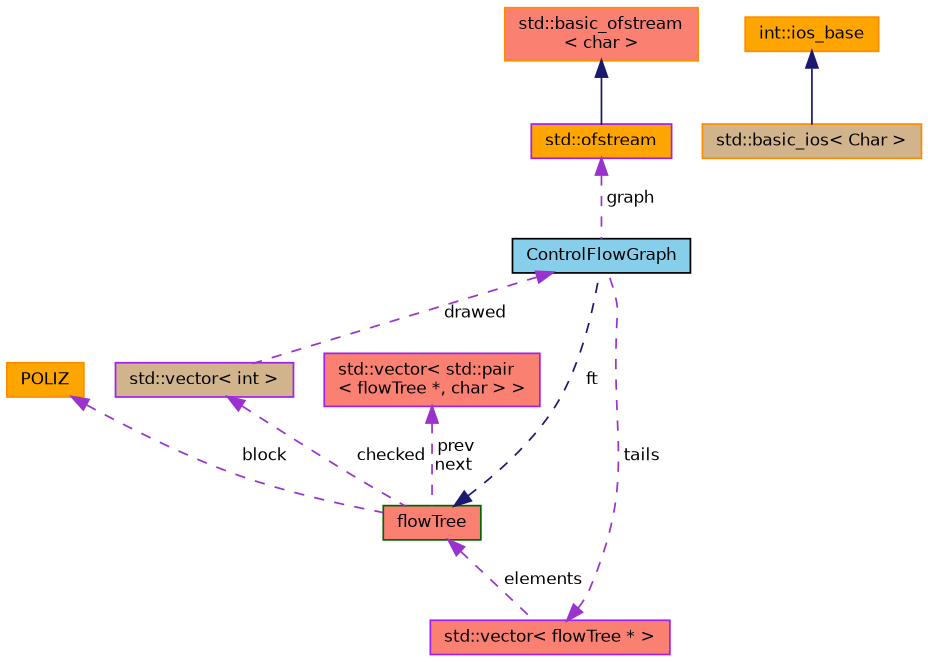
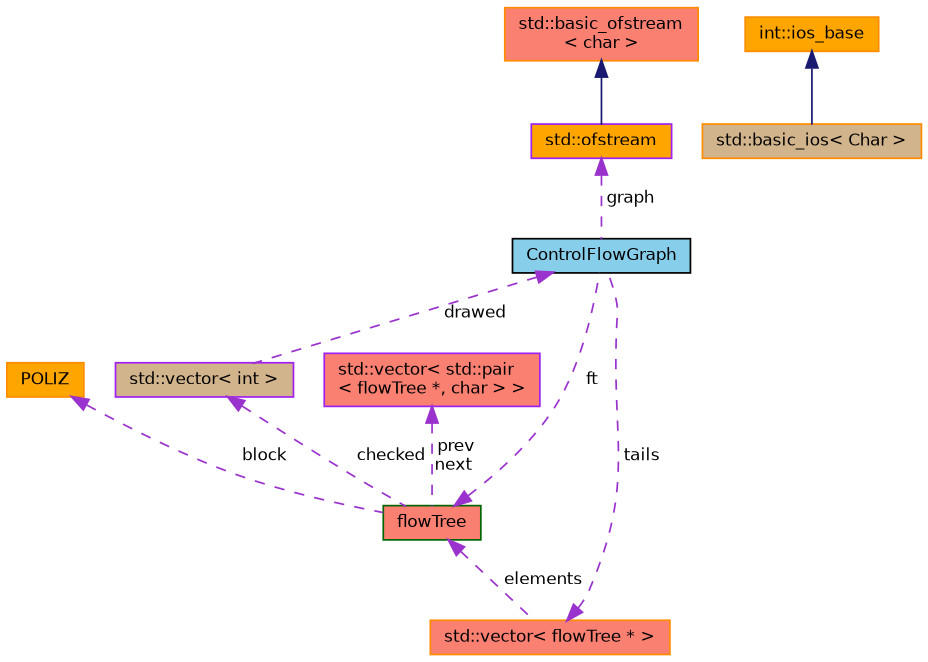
edge "ControlFlowGraph" -> "flowTree": color midnightblue -> darkorchid3
node "std::vector< flowTree * >": color purple -> darkorange
